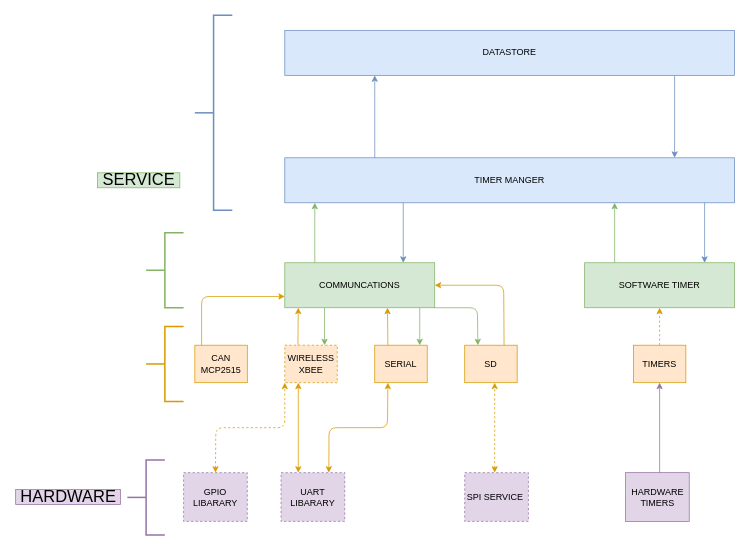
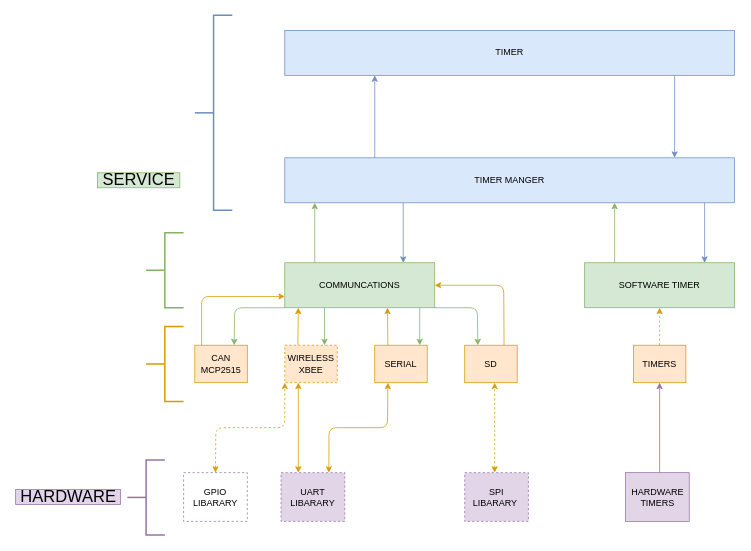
node "DATASTORE": label "DATASTORE" -> "TIMER"
edge "COMMUNCATIONS" -> "CAN MCP2515": added
node "GPIO LIBARARY": fillcolor #e1d5e7 -> #ffffff
node "SPI SERVICE": label "SPI SERVICE" -> "SPI LIBARARY"
